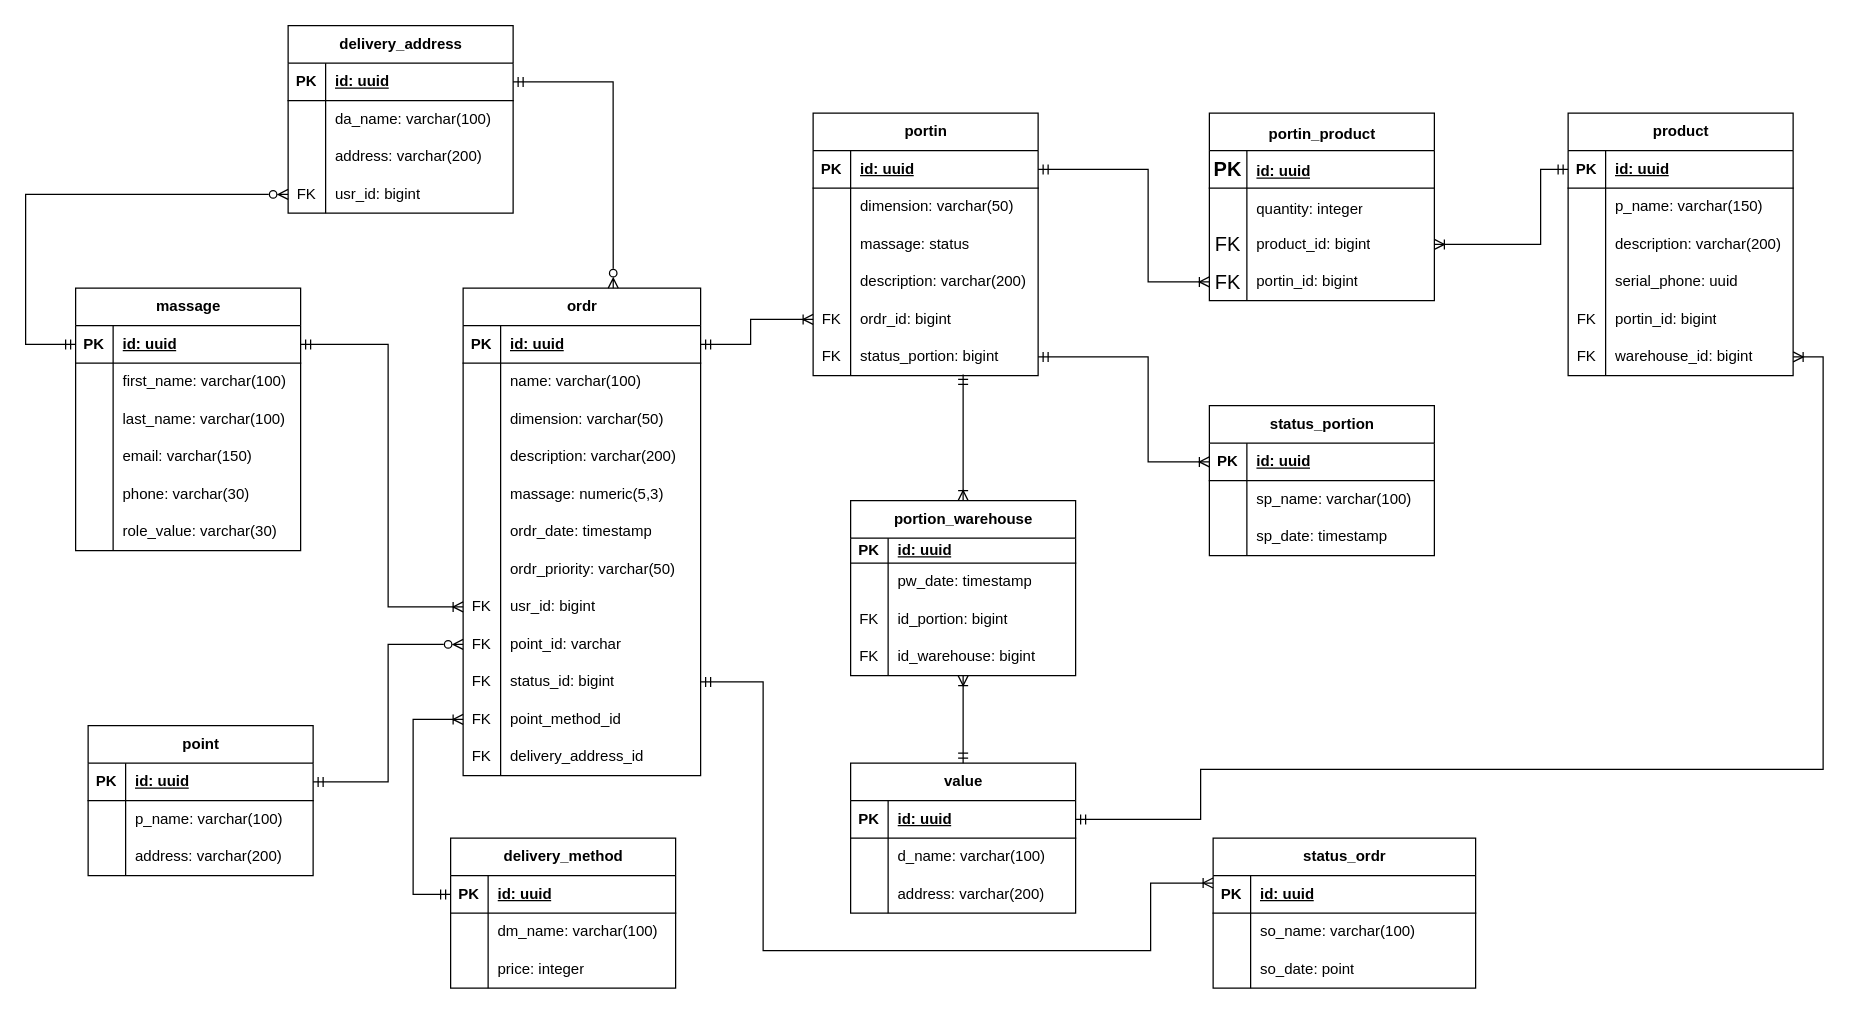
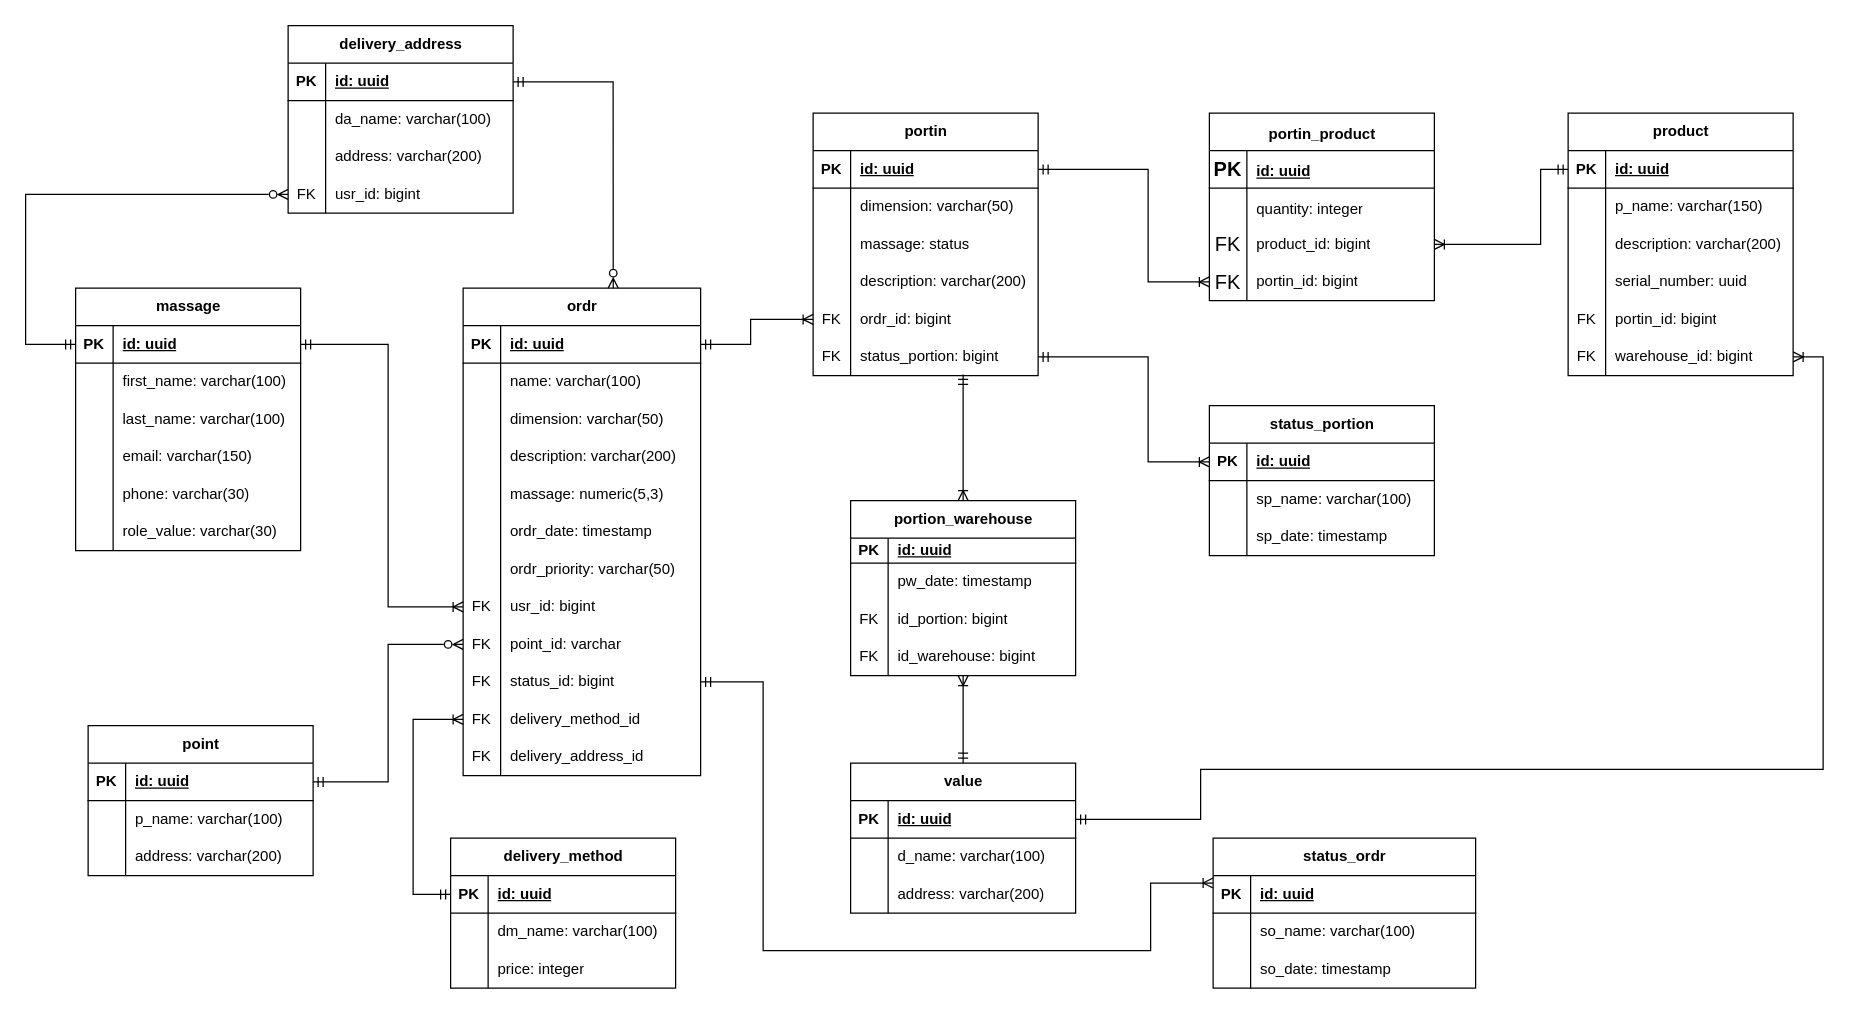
node "serial_phone: uuid": label "serial_phone: uuid" -> "serial_number: uuid"
node "point_method_id": label "point_method_id" -> "delivery_method_id"
node "so_date: point": label "so_date: point" -> "so_date: timestamp"
